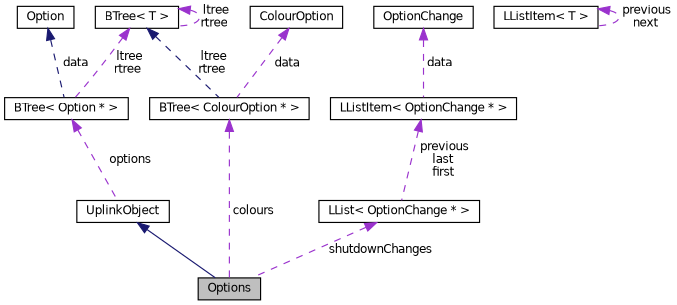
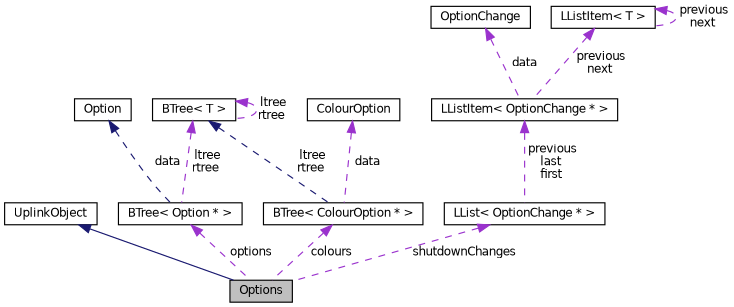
edge "LListItem< OptionChange * >" -> "LListItem< T >": added, label "previous next"
edge "UplinkObject" -> "BTree< Option * >": now "Options" -> "BTree< Option * >"
